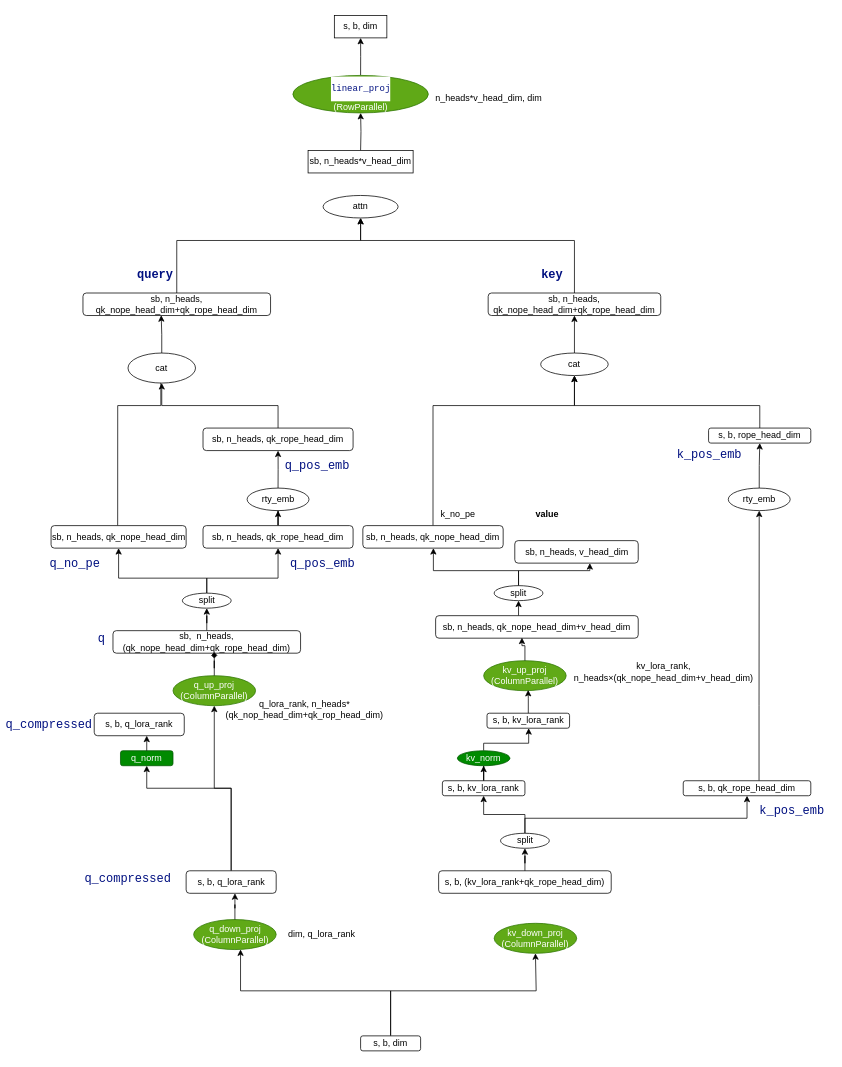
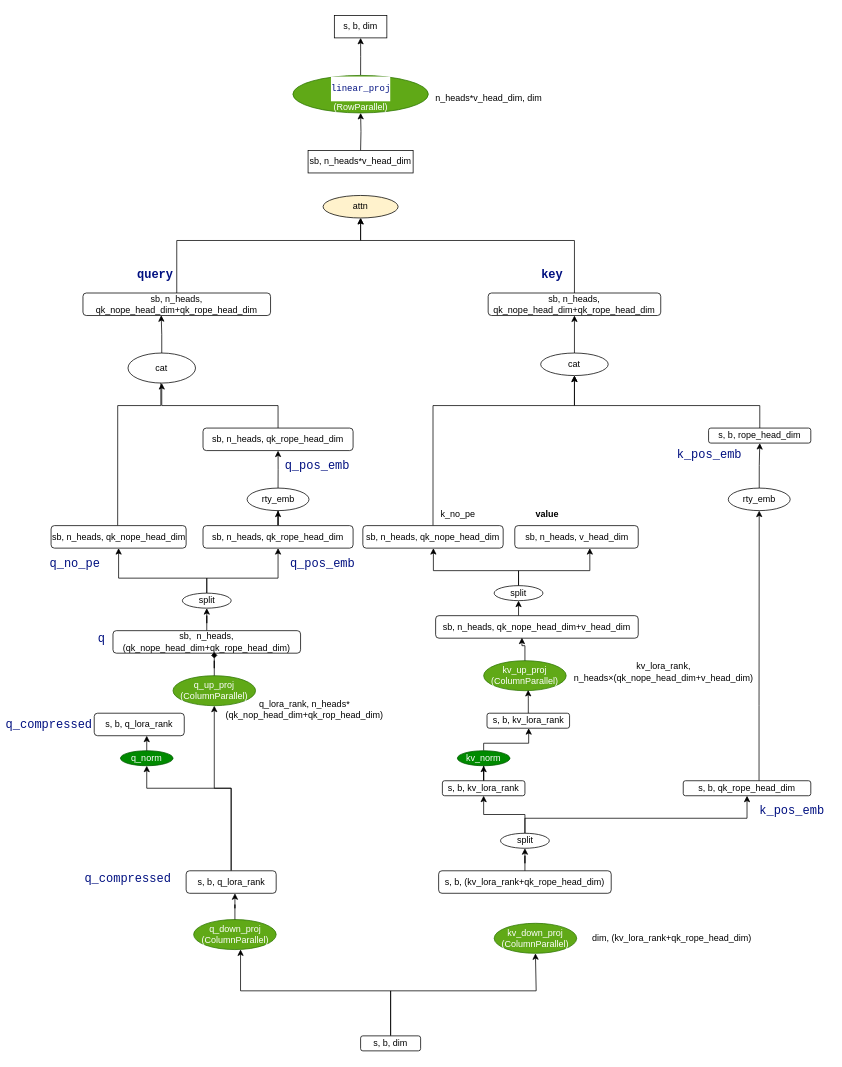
node "attn": fillcolor #ffffff -> #fff2cc
node "sb, n_heads, v_head_dim": moved (576, 552) -> (576, 537)
node "q_norm": shape rounded rectangle -> ellipse
node "dim, q_lora_rank": removed
node "dim, (kv_lora_rank+qk_rope_head_dim)": added
